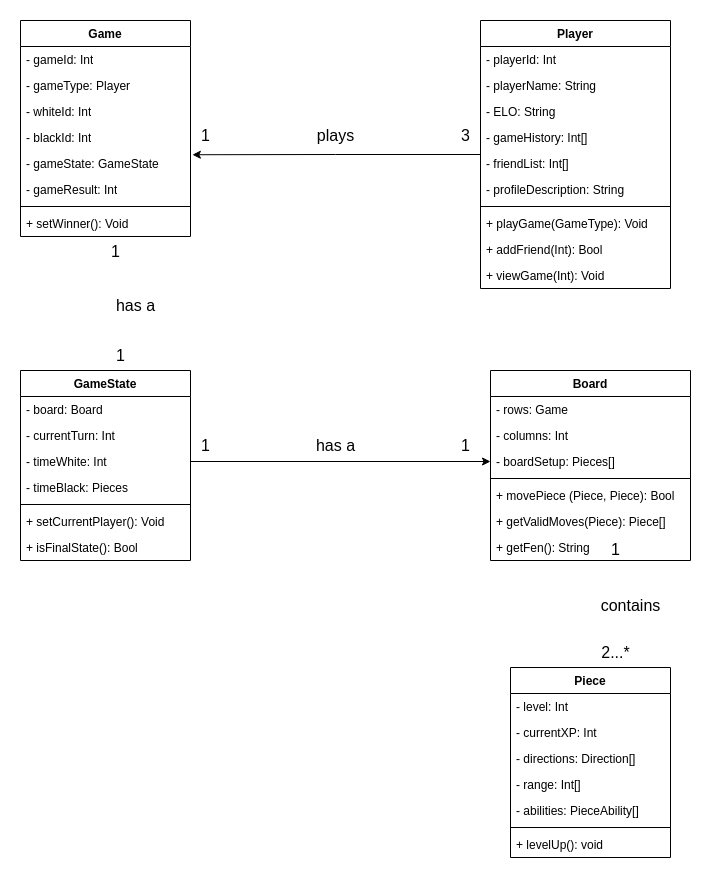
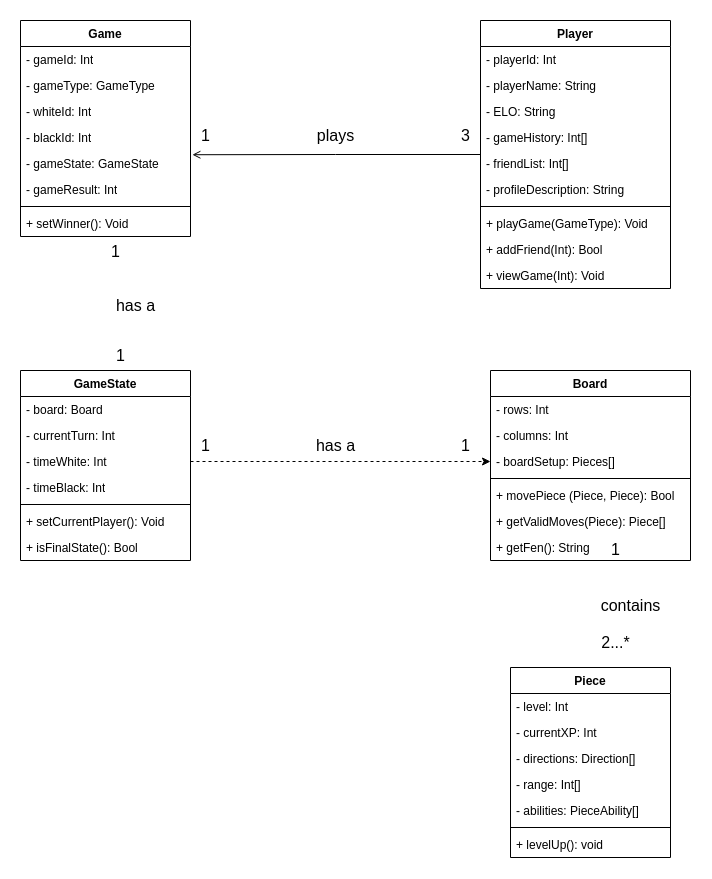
node "- gameType: Player": label "- gameType: Player" -> "- gameType: GameType"
edge "Player" -> "- gameState: GameState": arrowhead classic -> open
node "- rows: Game": label "- rows: Game" -> "- rows: Int"
edge "- timeWhite: Int" -> "- boardSetup: Pieces[]": style solid -> dashed
node "- timeBlack: Pieces": label "- timeBlack: Pieces" -> "- timeBlack: Int"
node "2...*": moved (616, 653) -> (616, 643)
